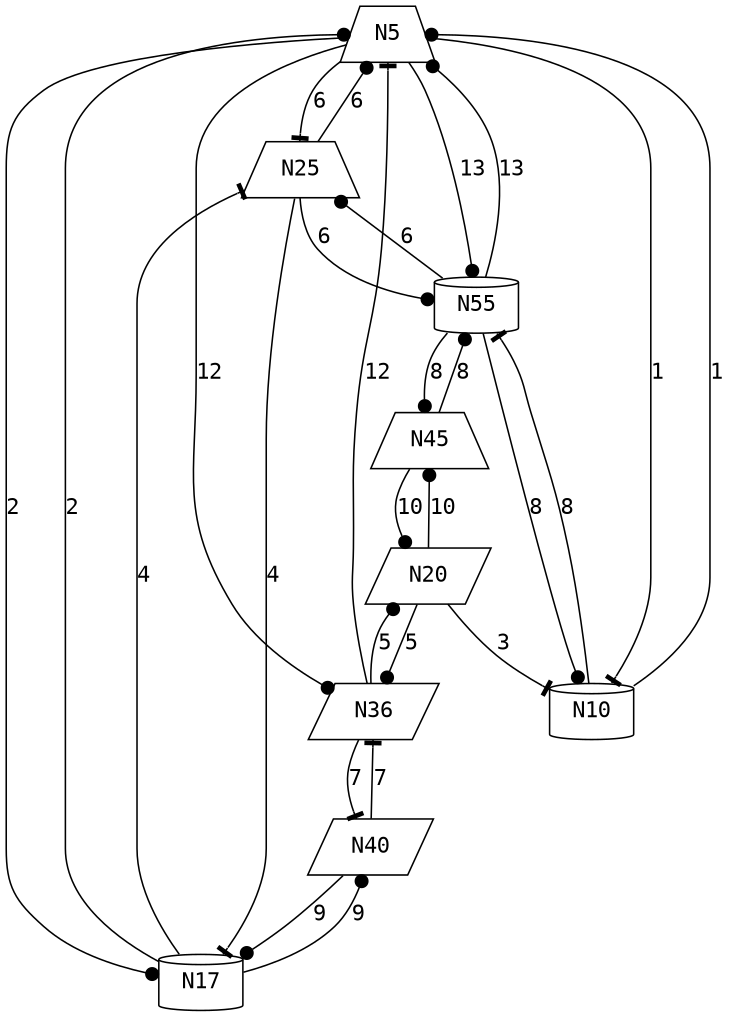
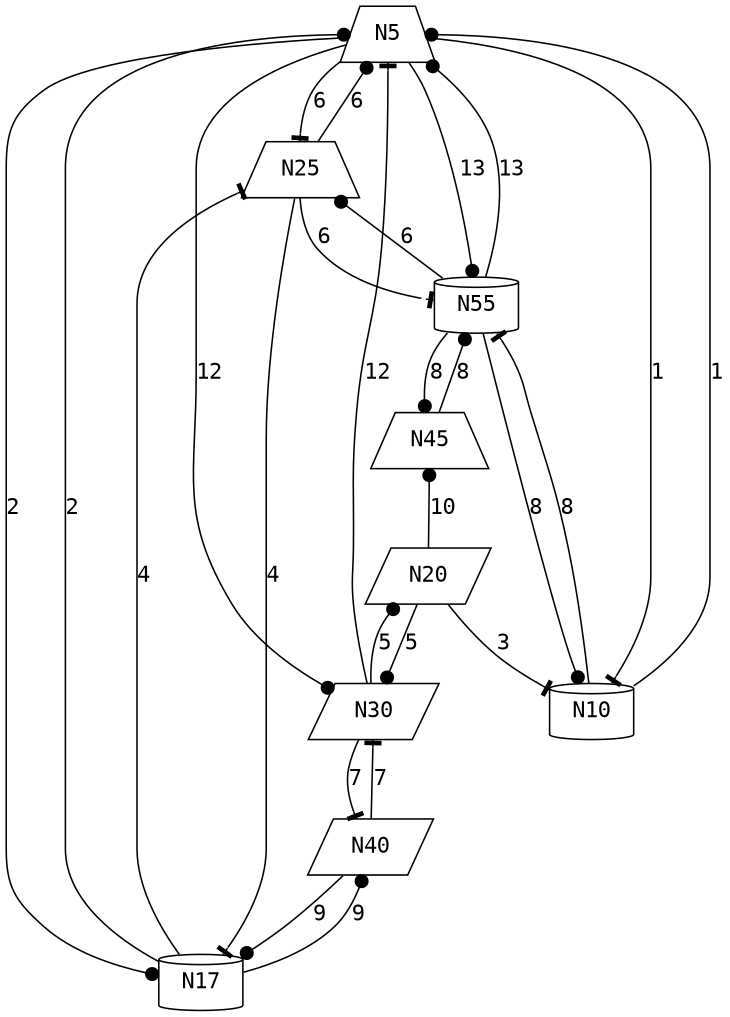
edge "N25" -> "N55": arrowhead dot -> tee
edge "N45" -> "N20": removed, label "10"
node "N36": label "N36" -> "N30"
